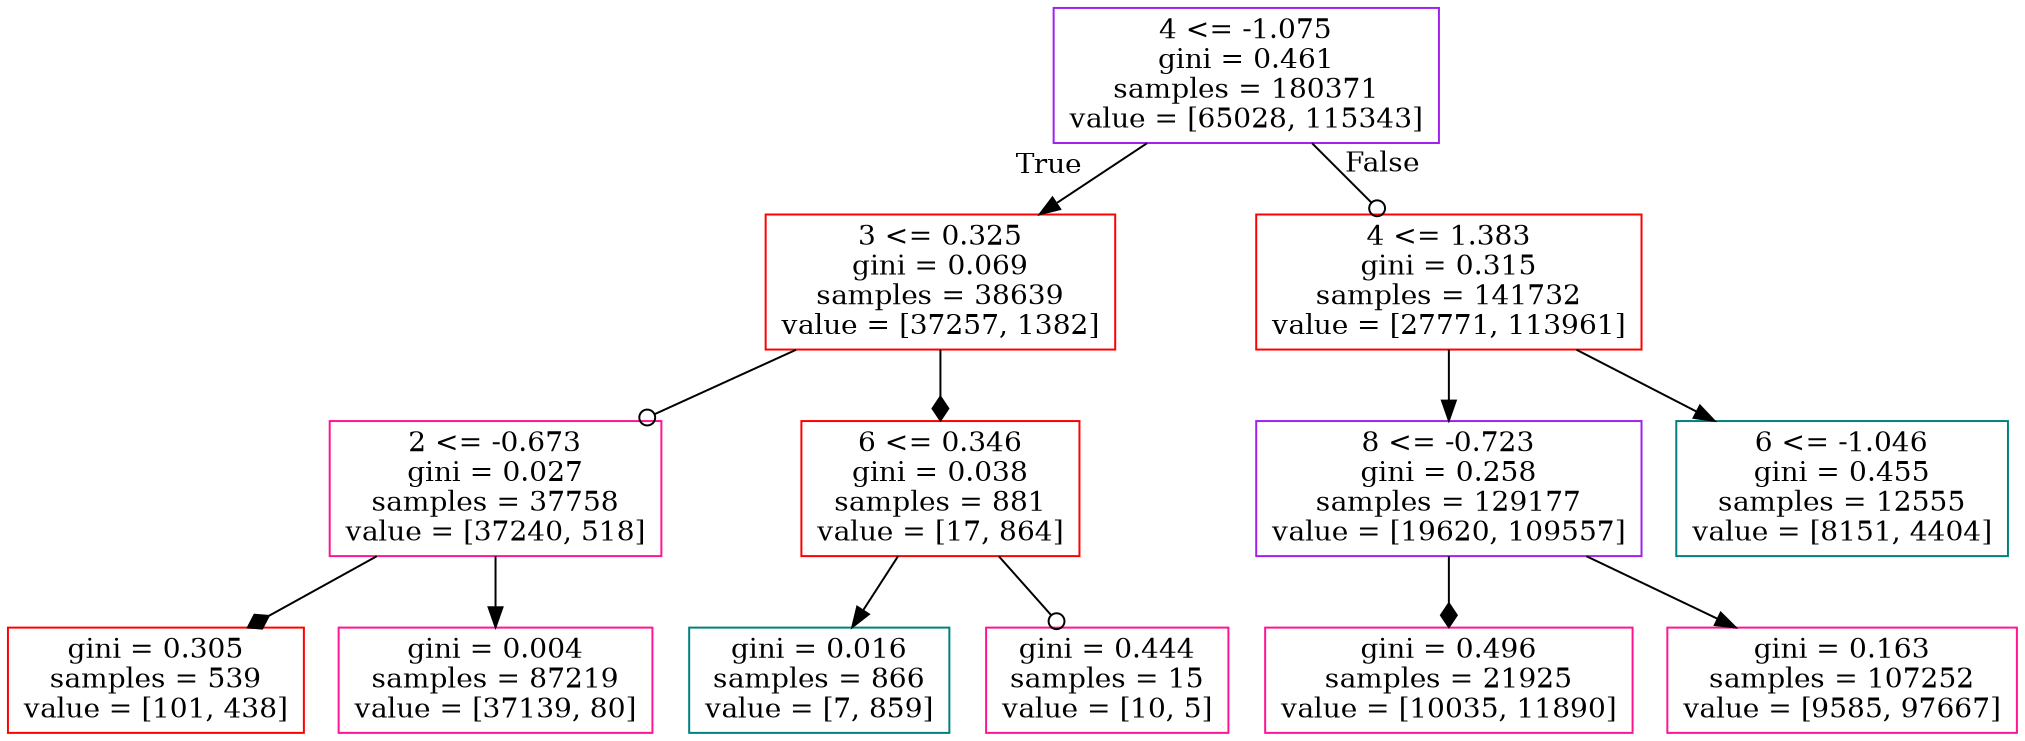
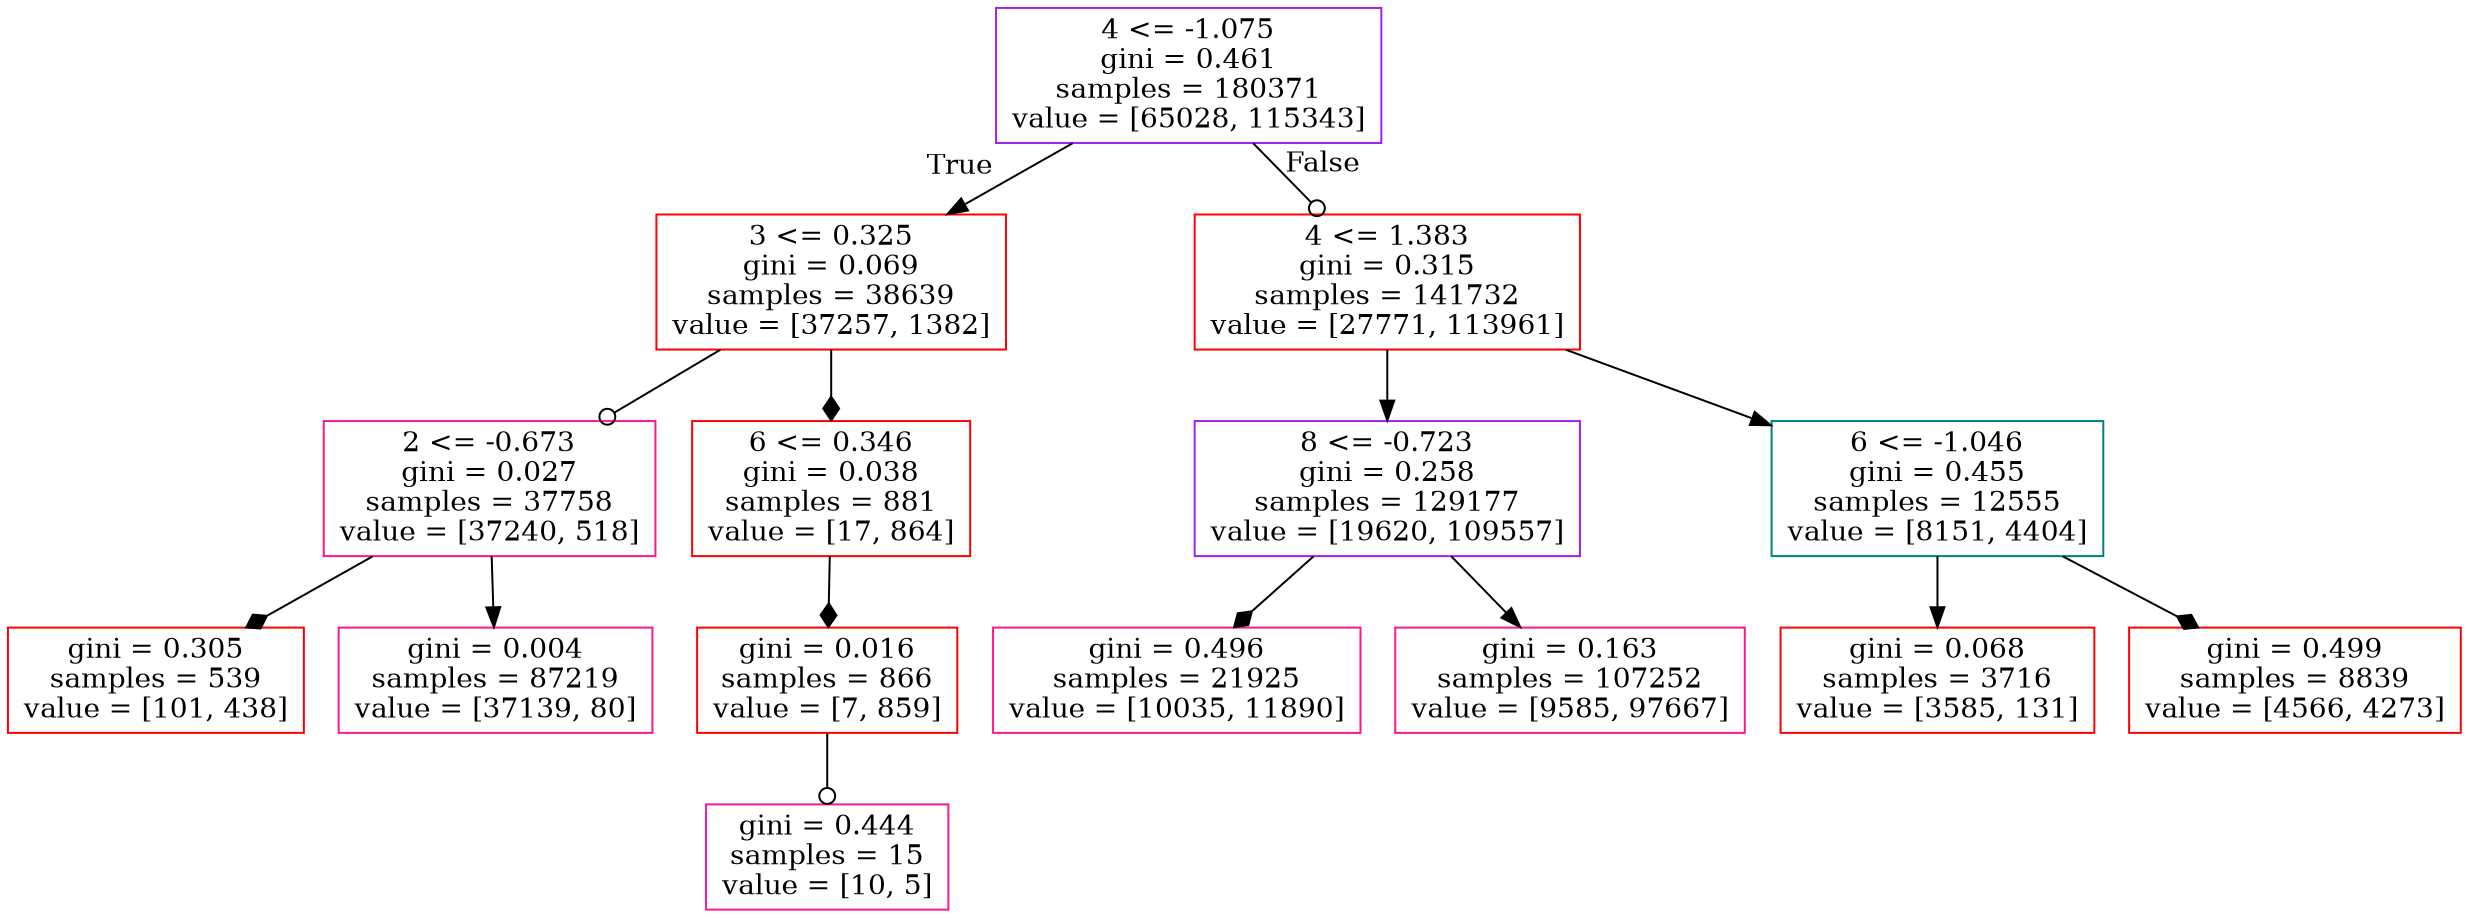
edge "6 <= 0.346 gini = 0.038 samples = 881 value = [17, 864]" -> "gini = 0.016 samples = 866 value = [7, 859]": arrowhead normal -> diamond
edge "6 <= 0.346 gini = 0.038 samples = 881 value = [17, 864]" -> "gini = 0.444 samples = 15 value = [10, 5]": now "gini = 0.016 samples = 866 value = [7, 859]" -> "gini = 0.444 samples = 15 value = [10, 5]"
node "gini = 0.016 samples = 866 value = [7, 859]": color teal -> red
node "gini = 0.068 samples = 3716 value = [3585, 131]": added
node "gini = 0.499 samples = 8839 value = [4566, 4273]": added
